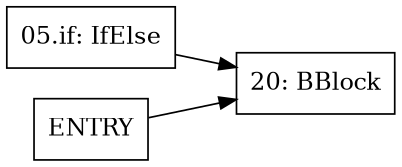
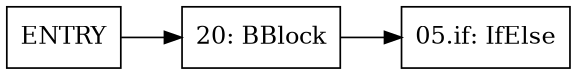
edge "05.if: IfElse" -> "20: BBlock": reversed
